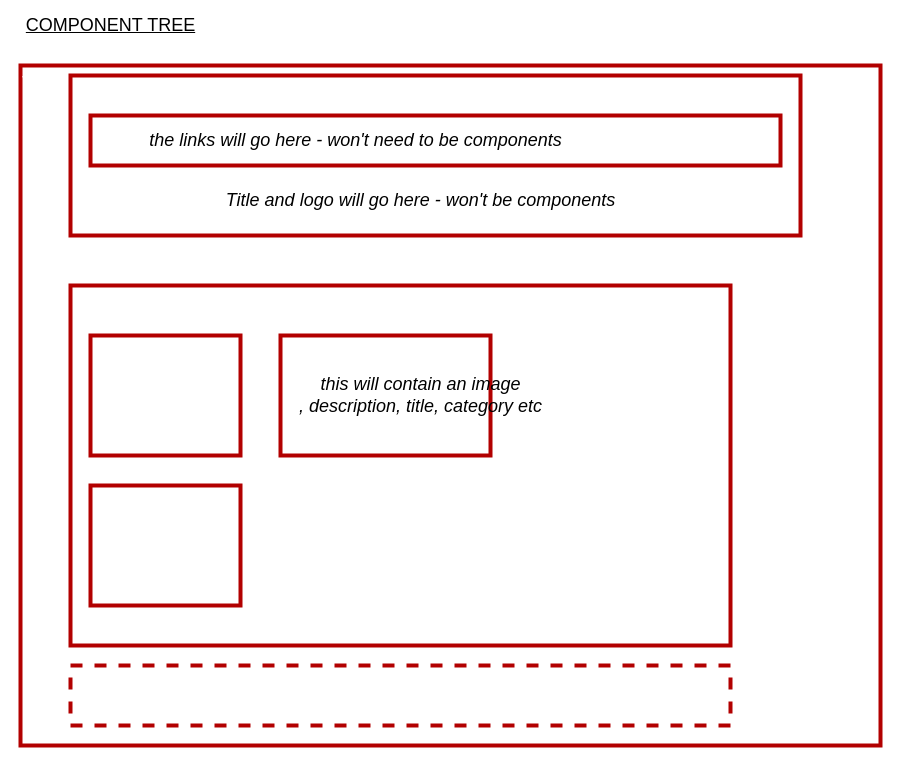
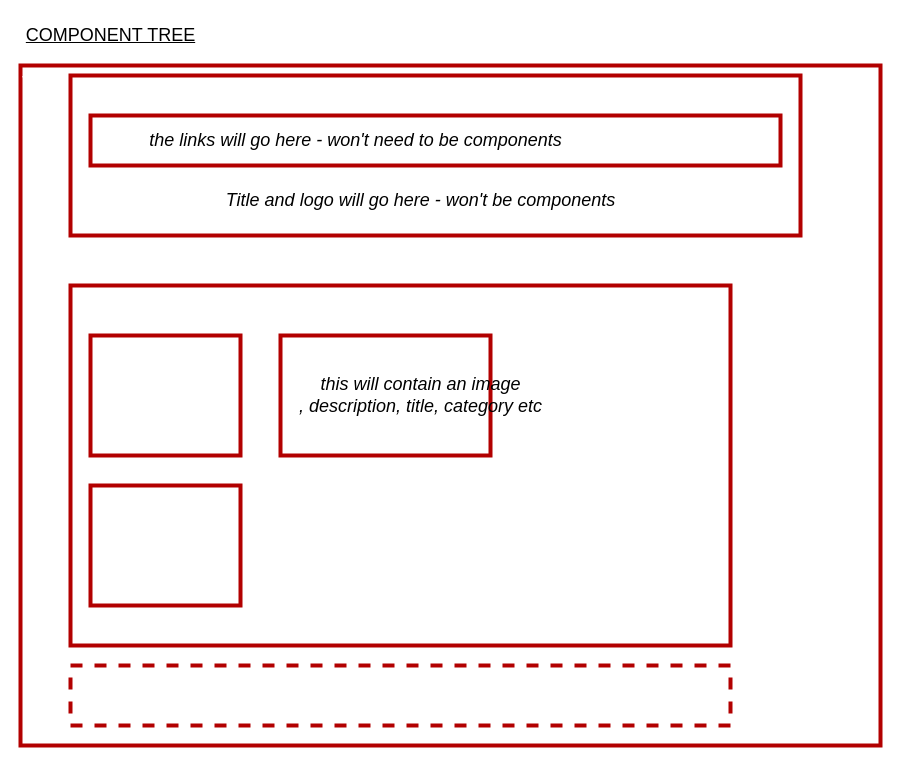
node "COMPONENT TREE": moved (111, 26) -> (111, 36)
